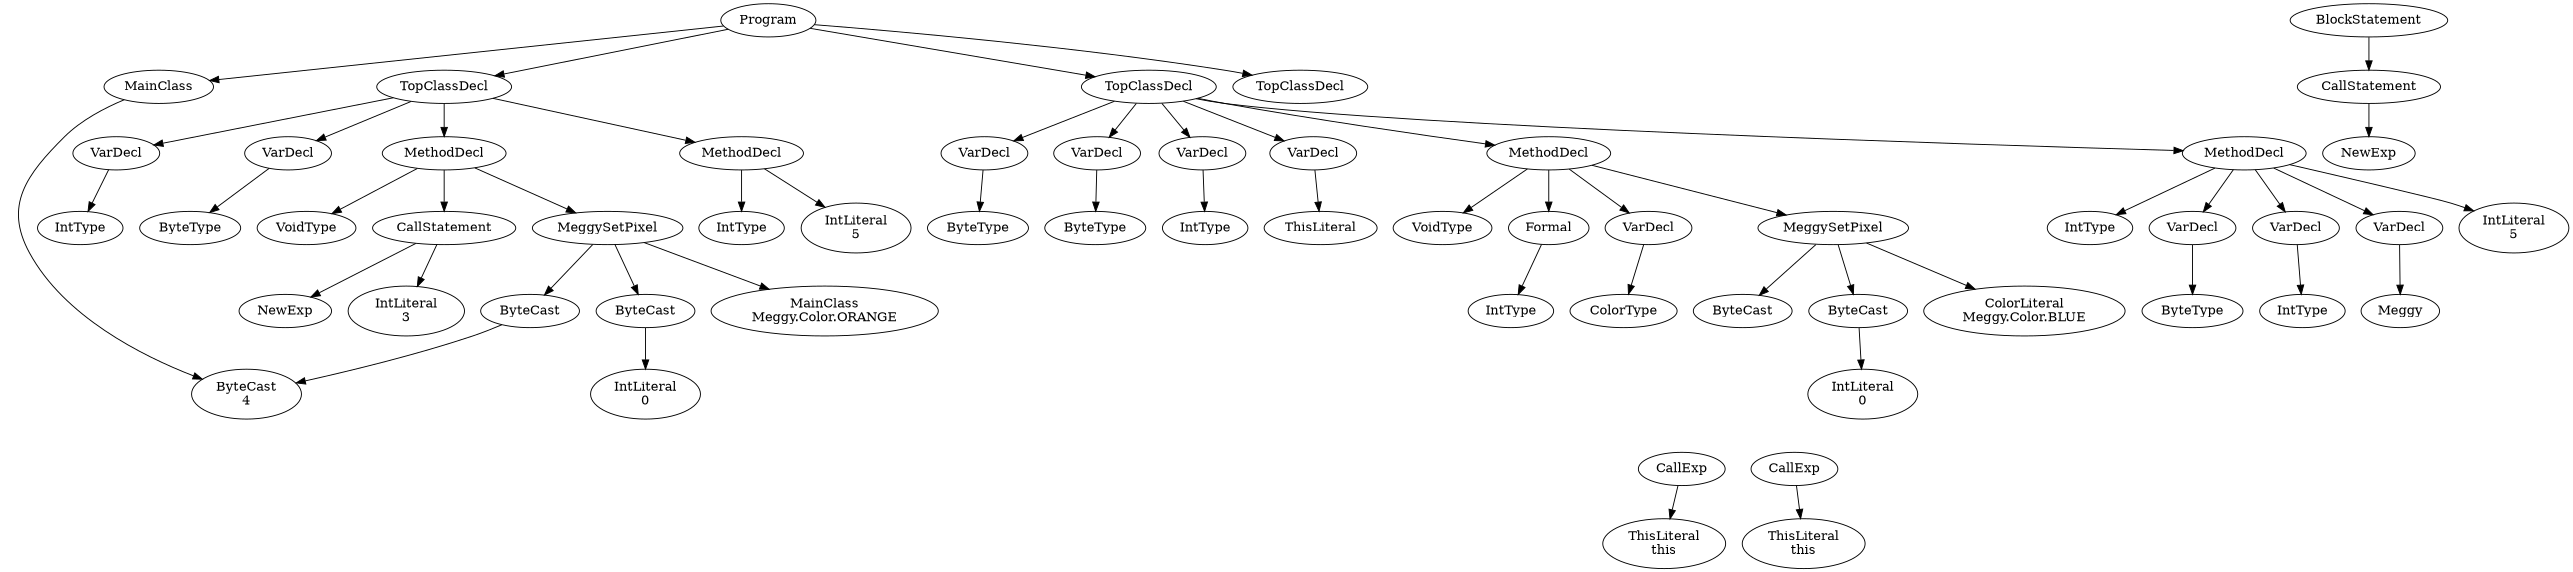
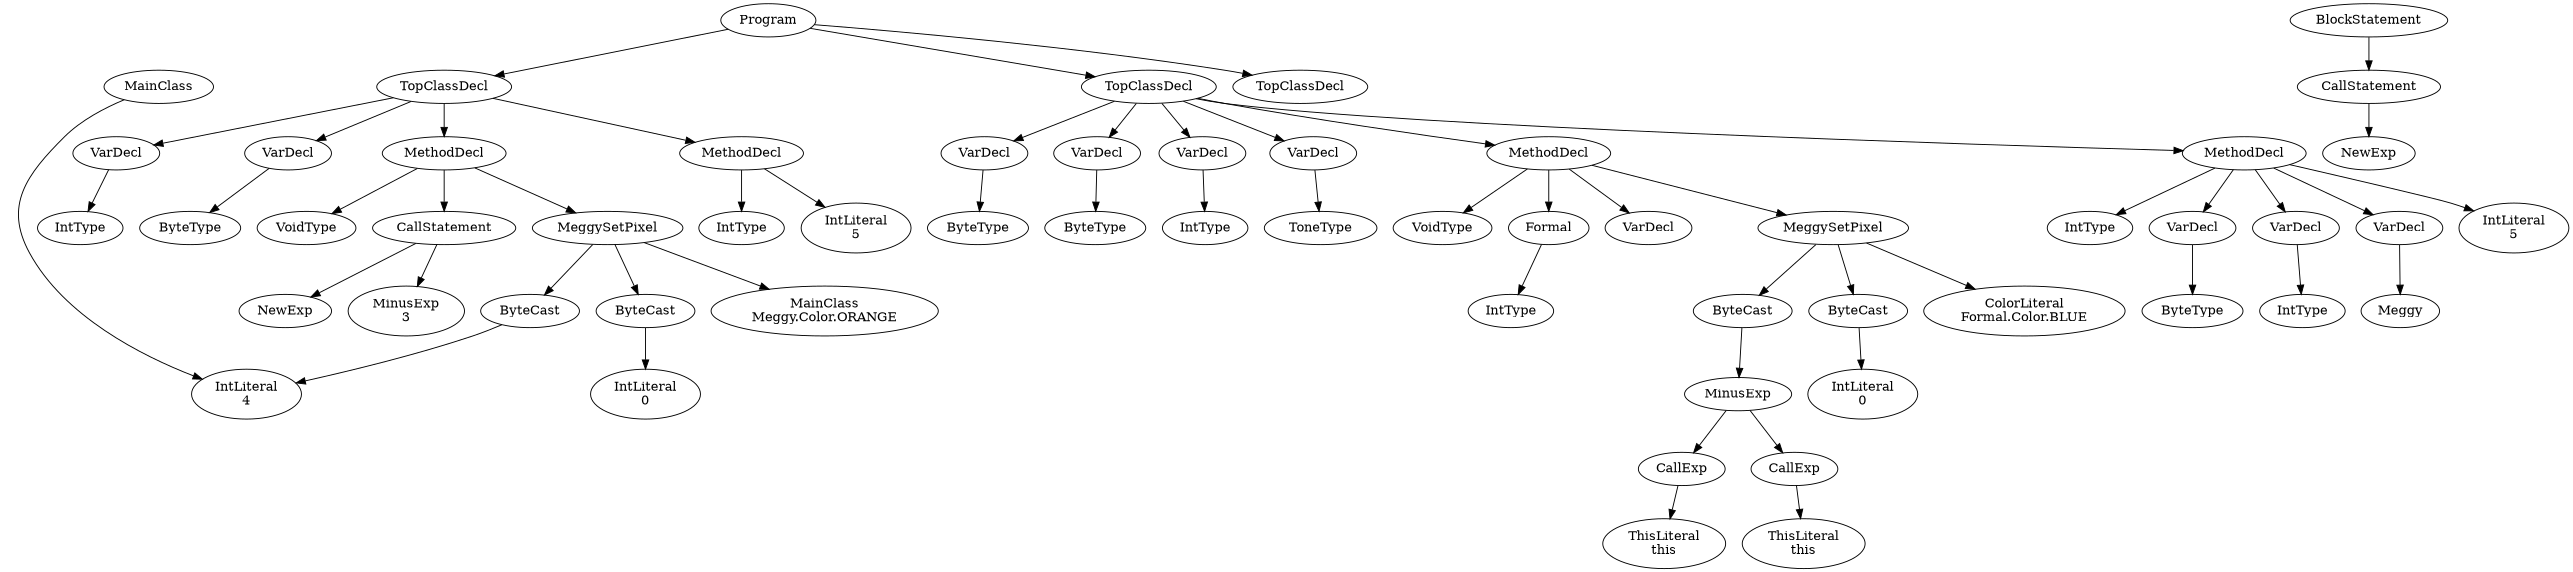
edge "Program" -> "MainClass": removed
node "ThisLiteral": label "ThisLiteral" -> "ToneType"
node "IntLiteral 3": label "IntLiteral 3" -> "MinusExp 3"
node "ColorType": removed
node "ColorLiteral Meggy.Color.BLUE": label "ColorLiteral Meggy.Color.BLUE" -> "ColorLiteral Formal.Color.BLUE"
node "ByteCast 4": label "ByteCast 4" -> "IntLiteral 4"
node "MinusExp": added
